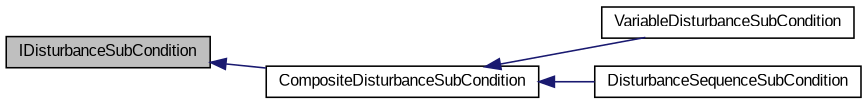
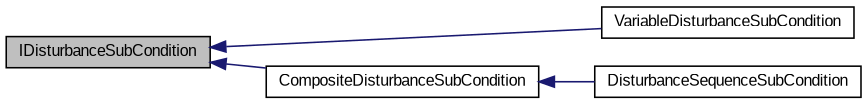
edge "VariableDisturbanceSubCondition" -> "CompositeDisturbanceSubCondition": now "VariableDisturbanceSubCondition" -> "IDisturbanceSubCondition"
